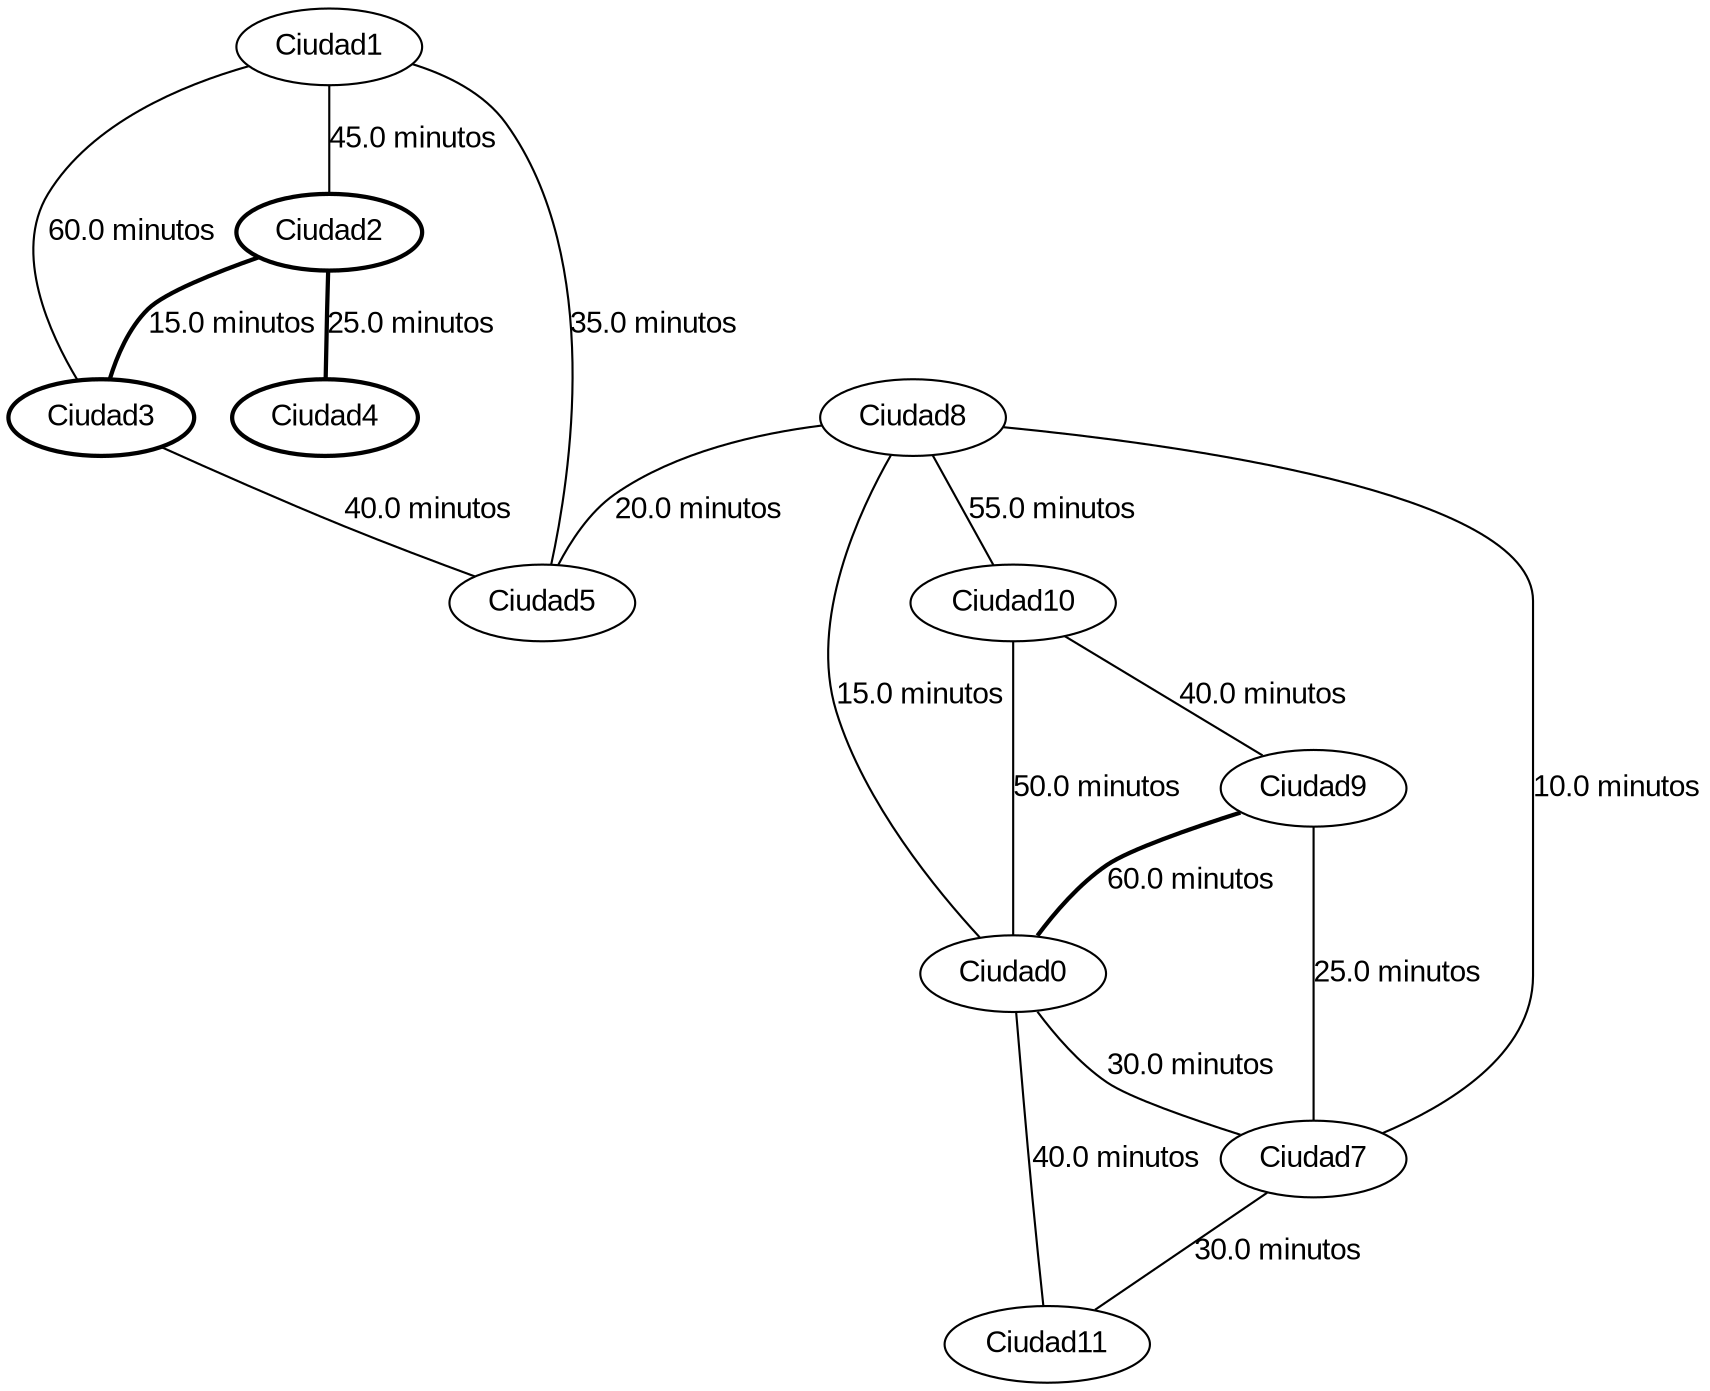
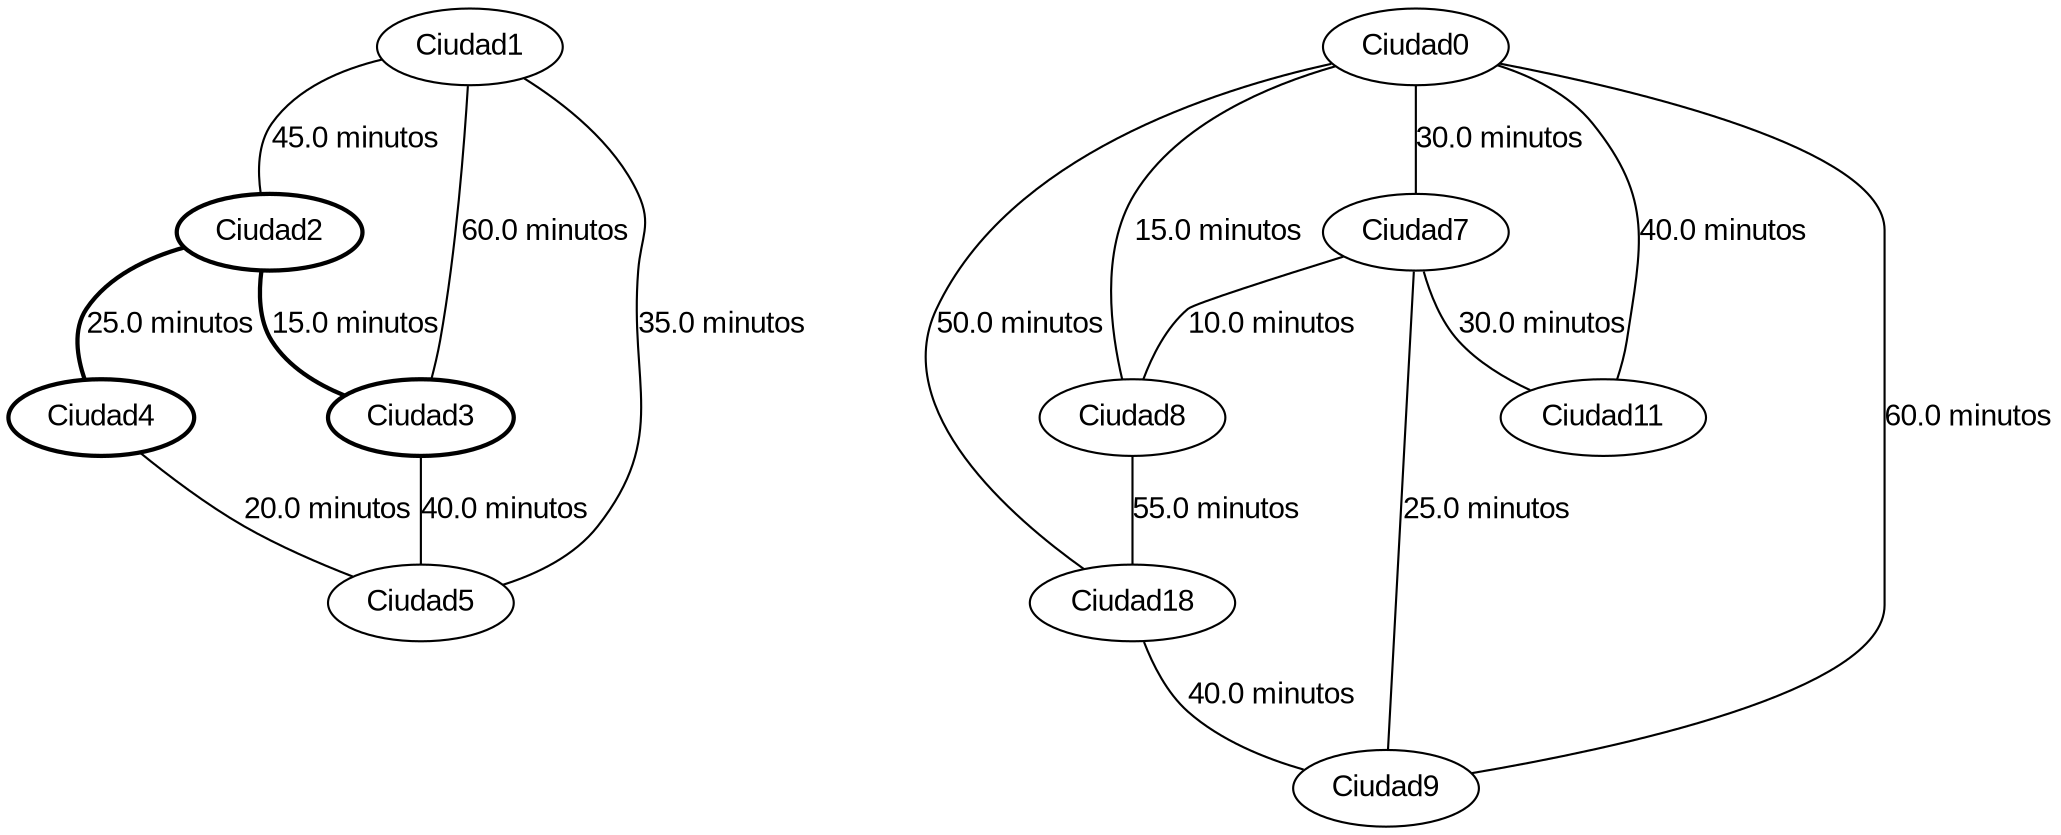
edge "Ciudad8" -- "Ciudad5": now "Ciudad4" -- "Ciudad5"
node "Ciudad10": label "Ciudad10" -> "Ciudad18"
edge "Ciudad9" -- "Ciudad0": style bold -> solid
